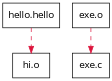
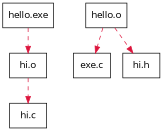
node "hello.hello": label "hello.hello" -> "hello.exe"
node "exe.o": label "exe.o" -> "hello.o"
node "hi.h": added
node "hi.c": added
